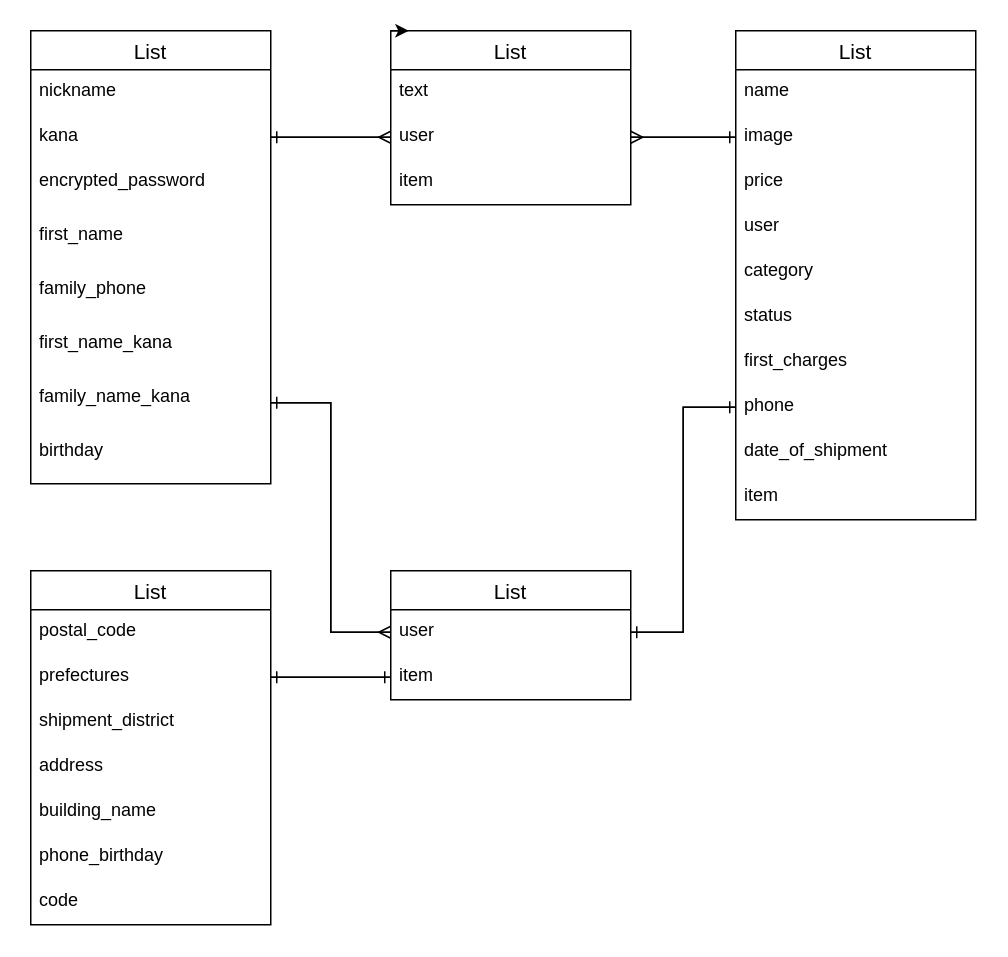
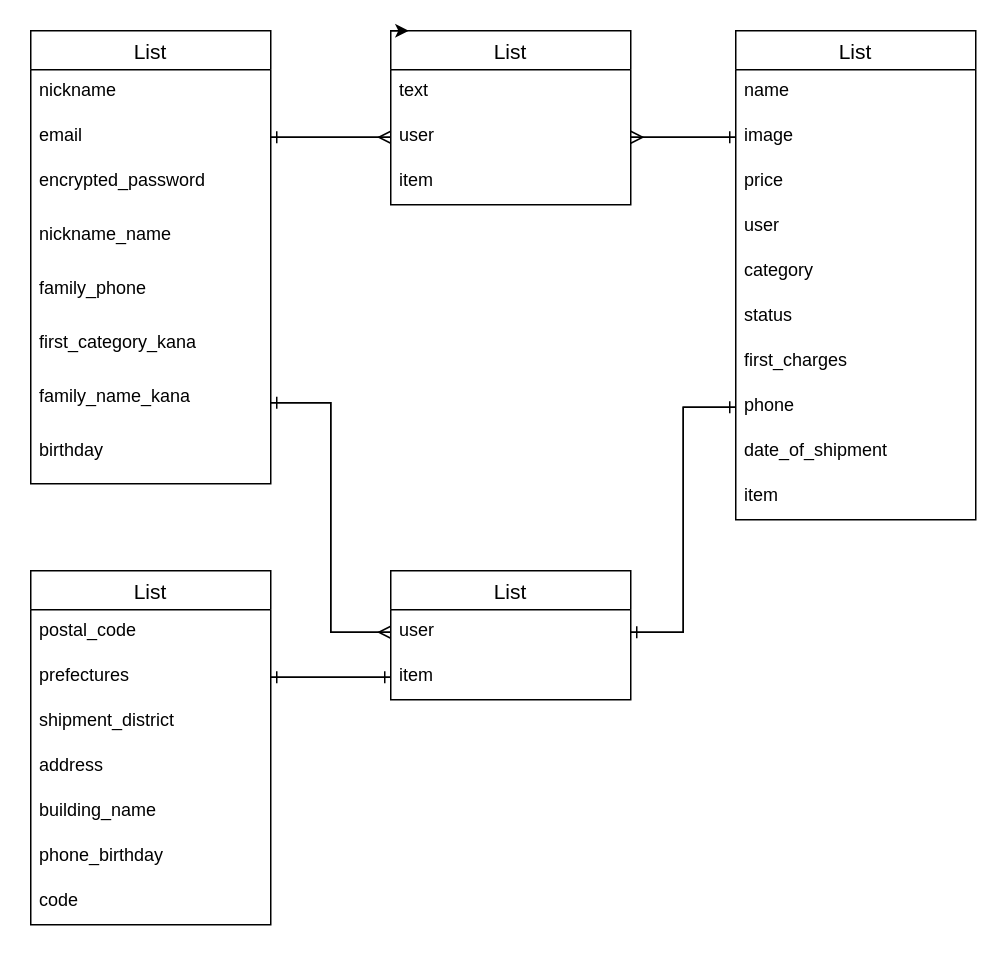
node "kana": label "kana" -> "email"
node "first_name": label "first_name" -> "nickname_name"
node "first_name_kana": label "first_name_kana" -> "first_category_kana"
